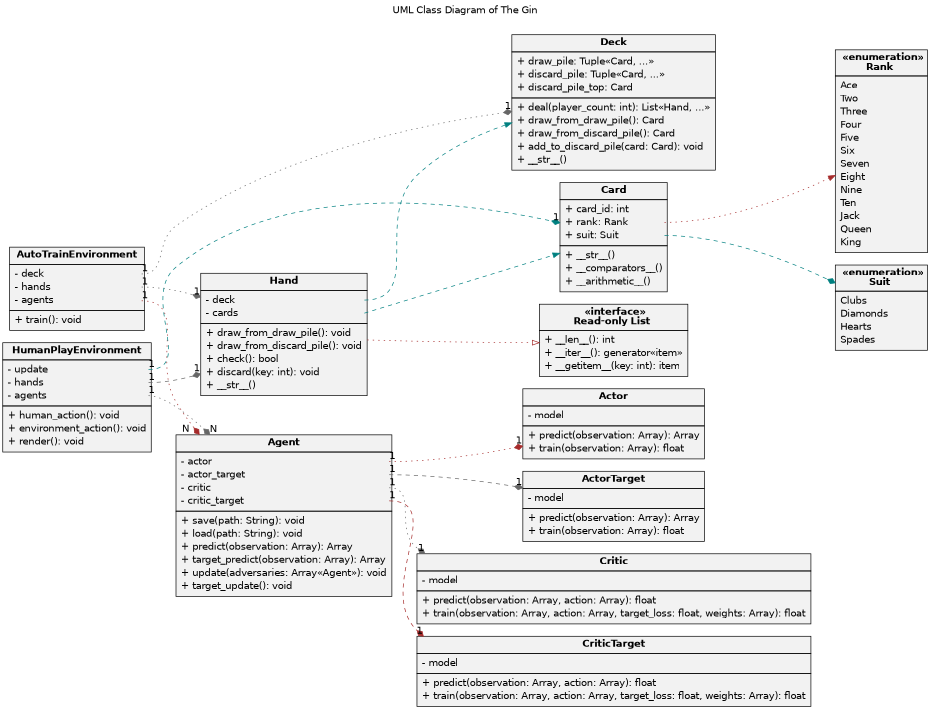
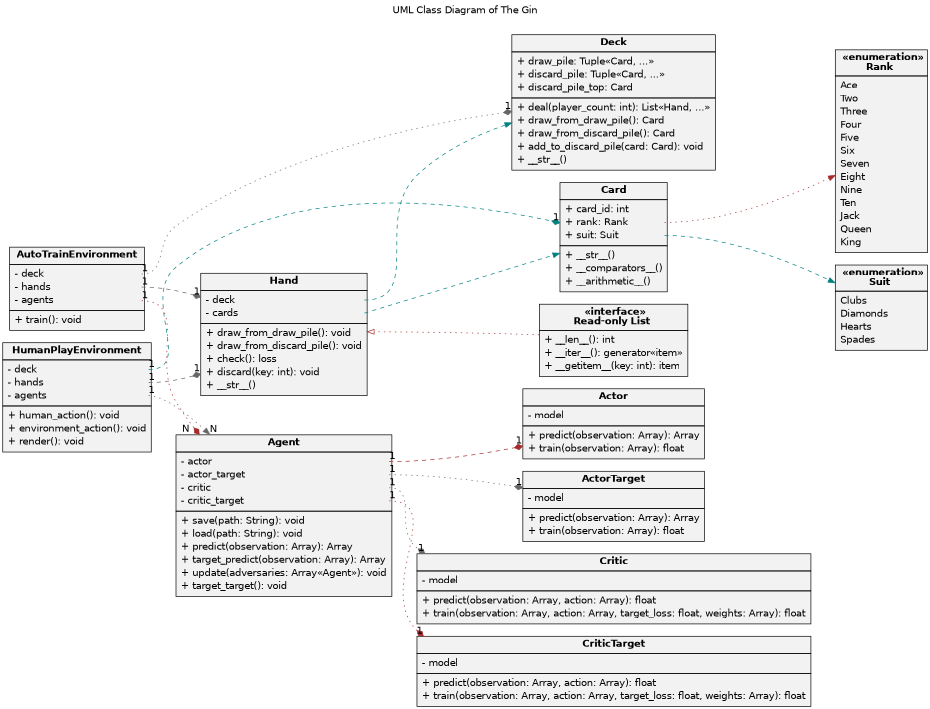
edge "Card" -> "Suit": arrowhead diamond -> normal
edge "AutoTrainEnvironment" -> "Hand": style dotted -> dashed
edge "Hand" -> "Read-only List": reversed
node "Hand": text "+ check(): bool" -> "+ check(): loss"
node "HumanPlayEnvironment": text "- update" -> "- deck"
edge "HumanPlayEnvironment" -> "Agent": arrowhead diamond -> normal
edge "Agent" -> "Actor": style dotted -> dashed
edge "Agent" -> "ActorTarget": style dashed -> dotted
edge "Agent" -> "CriticTarget": style dashed -> dotted
node "Agent": text "+ target_update(): void" -> "+ target_target(): void"
